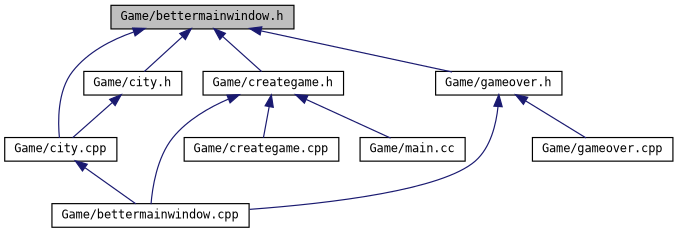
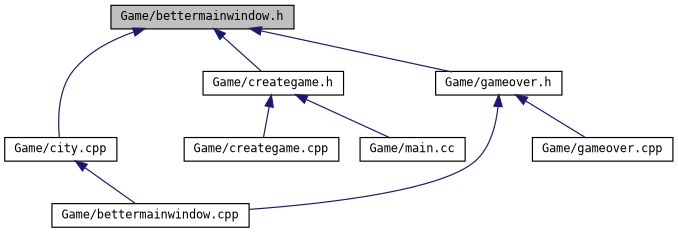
node "Game/city.h": removed
edge "Game/bettermainwindow.cpp" -> "Game/creategame.h": removed
